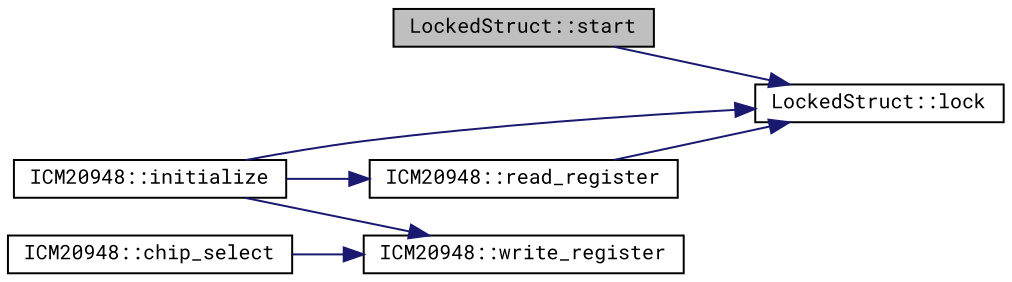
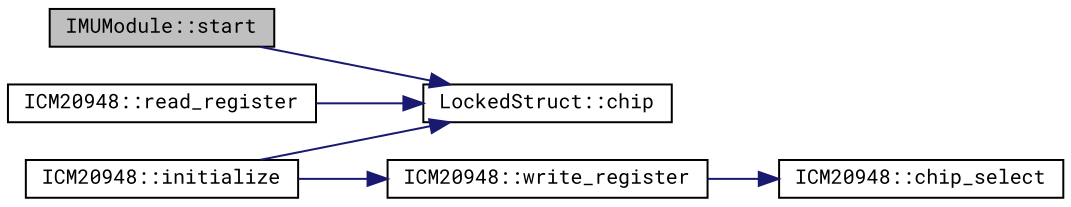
node "LockedStruct::start": label "LockedStruct::start" -> "IMUModule::start"
node "LockedStruct::lock": label "LockedStruct::lock" -> "LockedStruct::chip"
edge "ICM20948::initialize" -> "ICM20948::read_register": removed
edge "ICM20948::chip_select" -> "ICM20948::write_register": reversed
